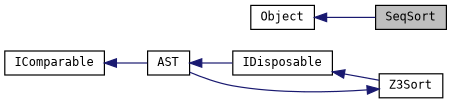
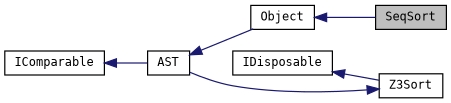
edge "IDisposable" -> "AST": now "Object" -> "AST"
